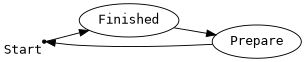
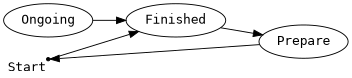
node "Ongoing": added
